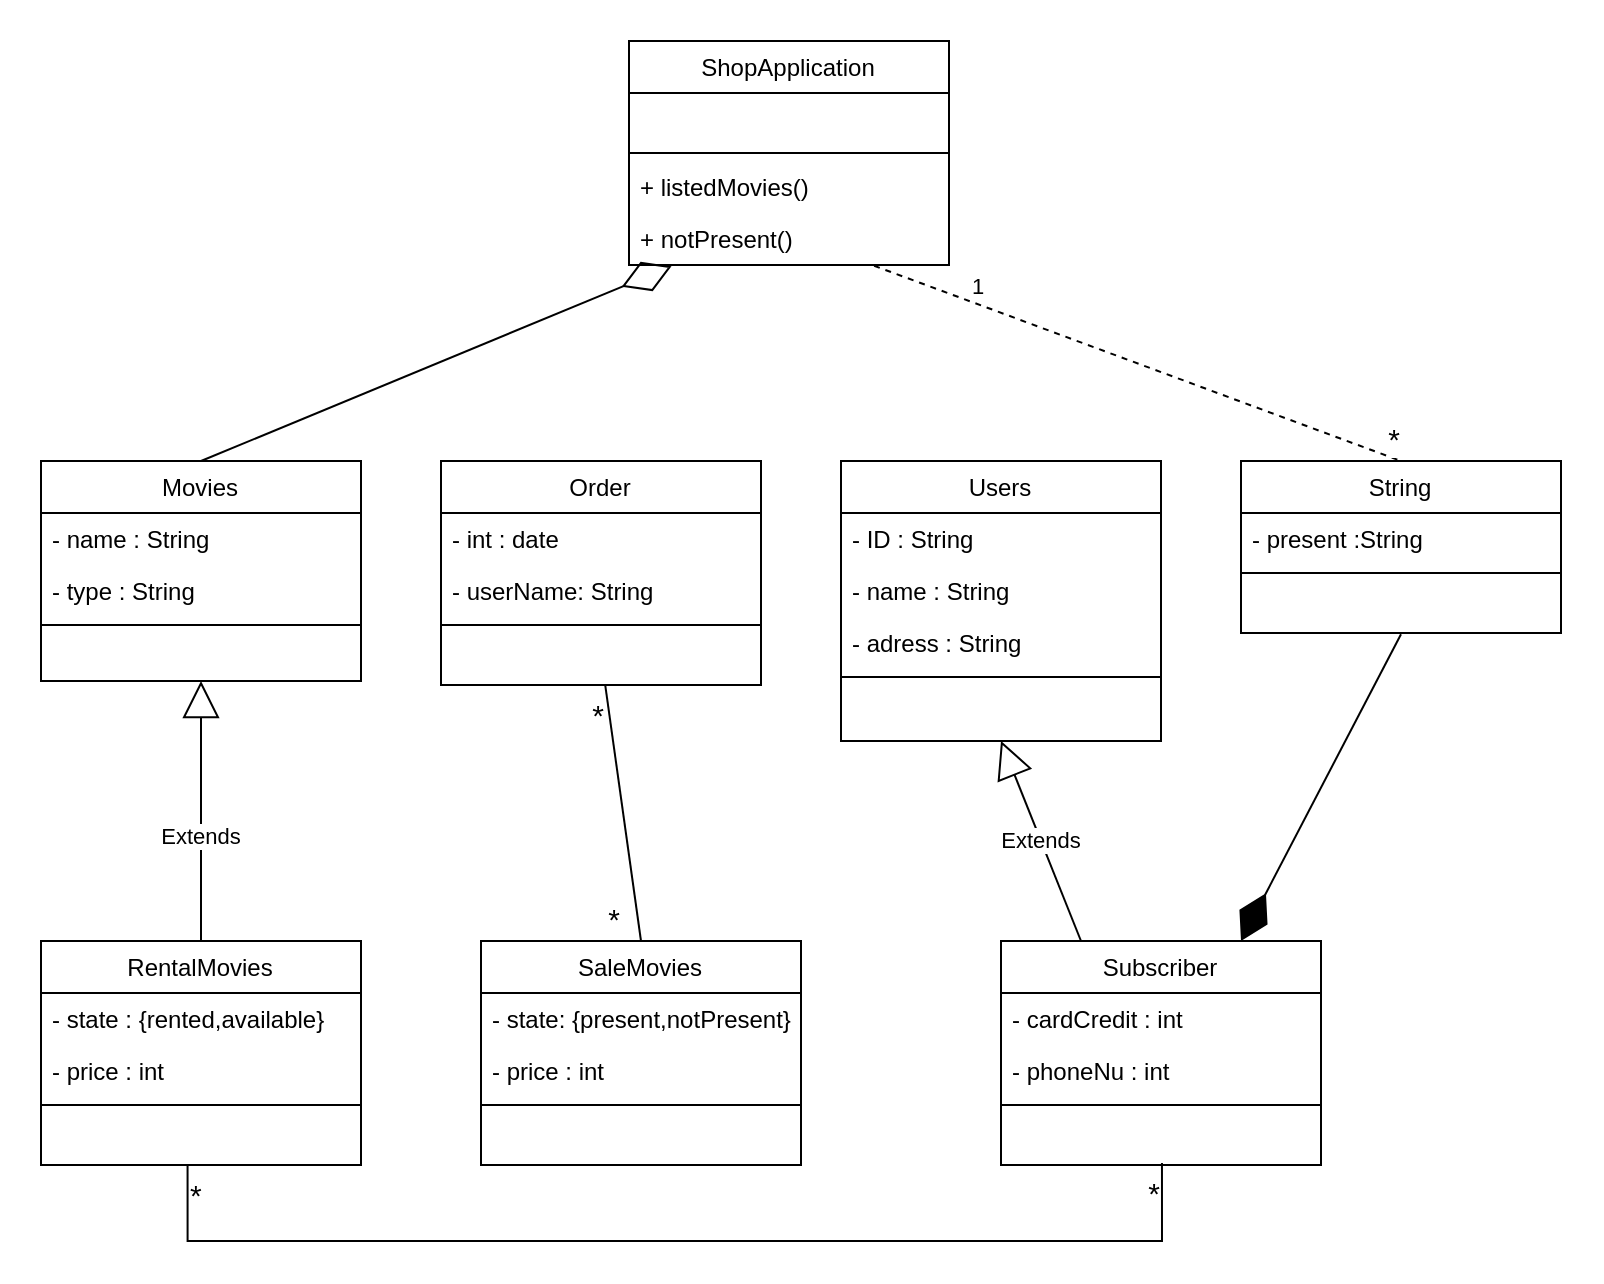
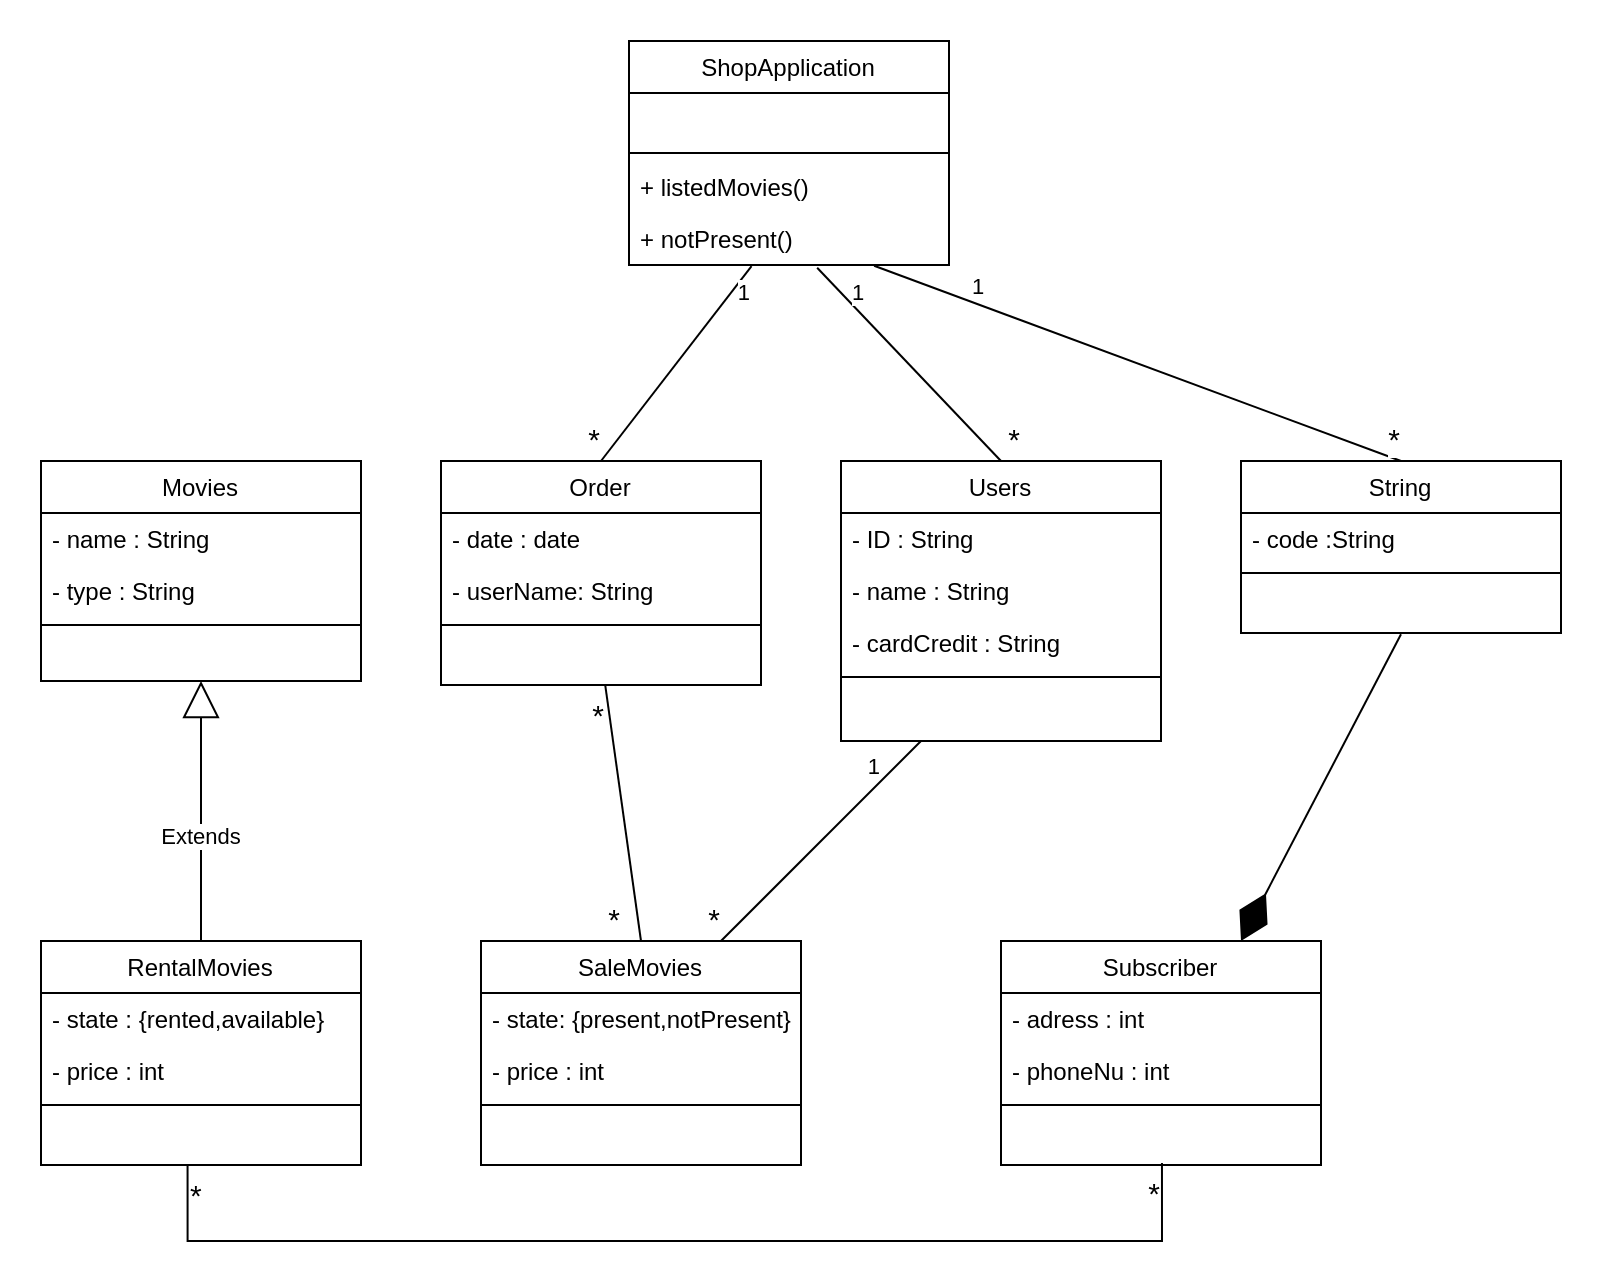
edge "+ notPresent()" -- "Order": added, labels "1", "*"
edge "+ notPresent()" -- "Users": added, labels "1", "*"
edge "+ notPresent()" -- "String": style dashed -> solid
edge "Movies" -> "+ notPresent()": removed
node "- int : date": label "- int : date" -> "- date : date"
node "- present :String": label "- present :String" -> "- code :String"
node "- adress : String": label "- adress : String" -> "- cardCredit : String"
edge "Users" -- "SaleMovies": added, labels "1", "*"
edge "Subscriber" -> "Users": removed, label "Extends"
node "- cardCredit : int": label "- cardCredit : int" -> "- adress : int"
